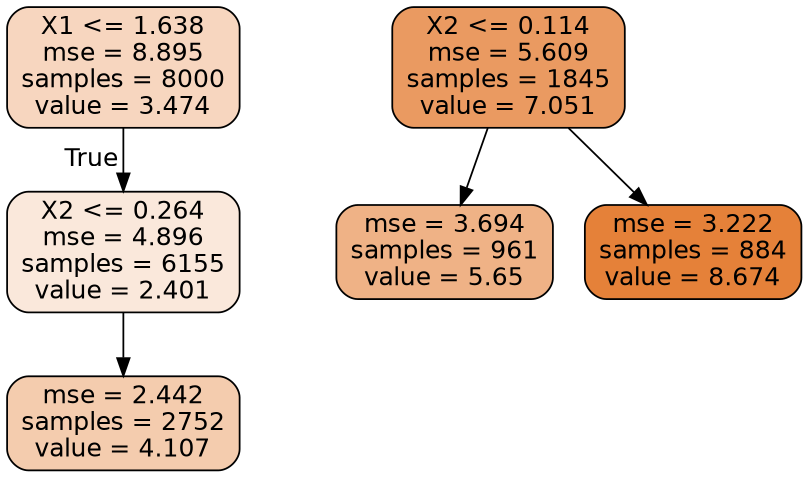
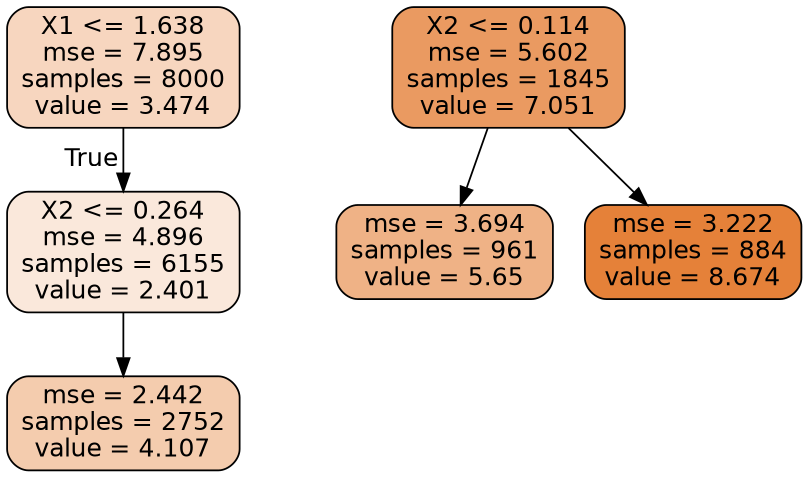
node "X1 <= 1.638 mse = 8.895 samples = 8000 value = 3.474": label "X1 <= 1.638 mse = 8.895 samples = 8000 value = 3.474" -> "X1 <= 1.638 mse = 7.895 samples = 8000 value = 3.474"
node "X2 <= 0.114 mse = 5.609 samples = 1845 value = 7.051": label "X2 <= 0.114 mse = 5.609 samples = 1845 value = 7.051" -> "X2 <= 0.114 mse = 5.602 samples = 1845 value = 7.051"
